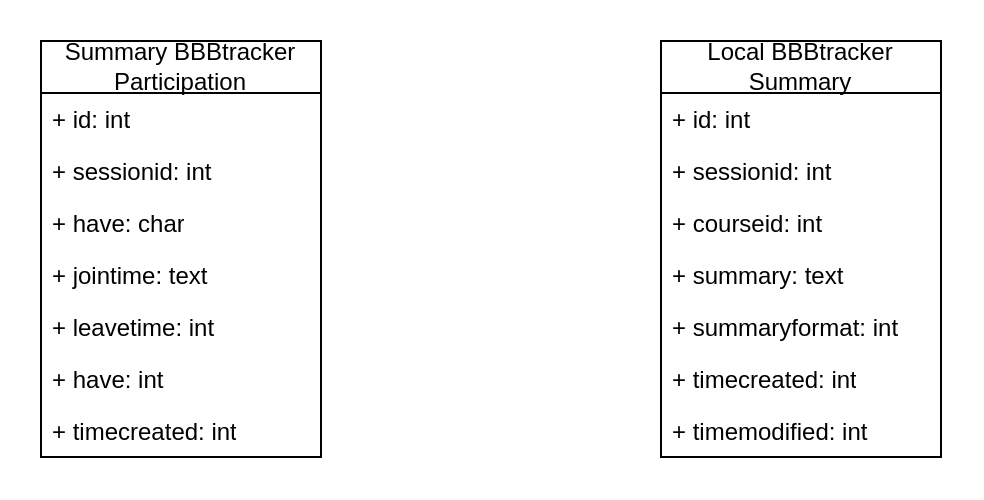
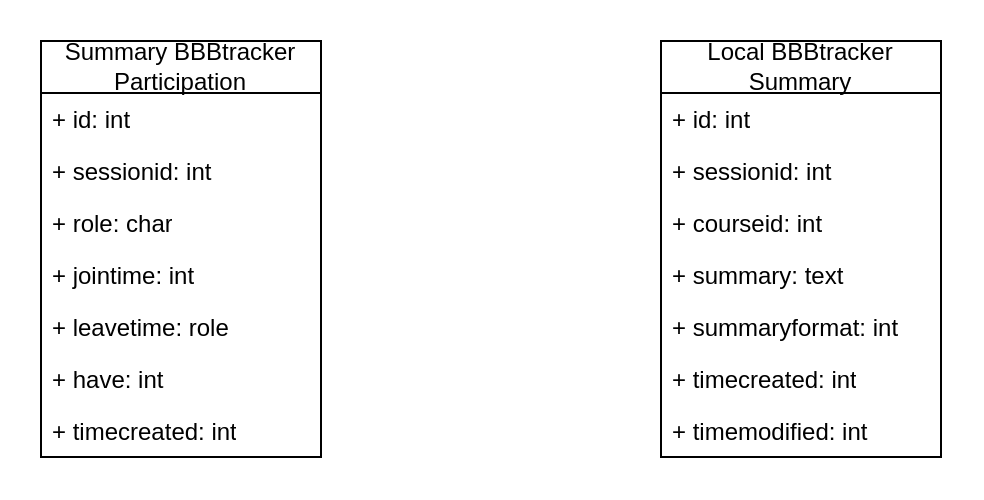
node "+ have: char": label "+ have: char" -> "+ role: char"
node "+ jointime: text": label "+ jointime: text" -> "+ jointime: int"
node "+ leavetime: int": label "+ leavetime: int" -> "+ leavetime: role"
